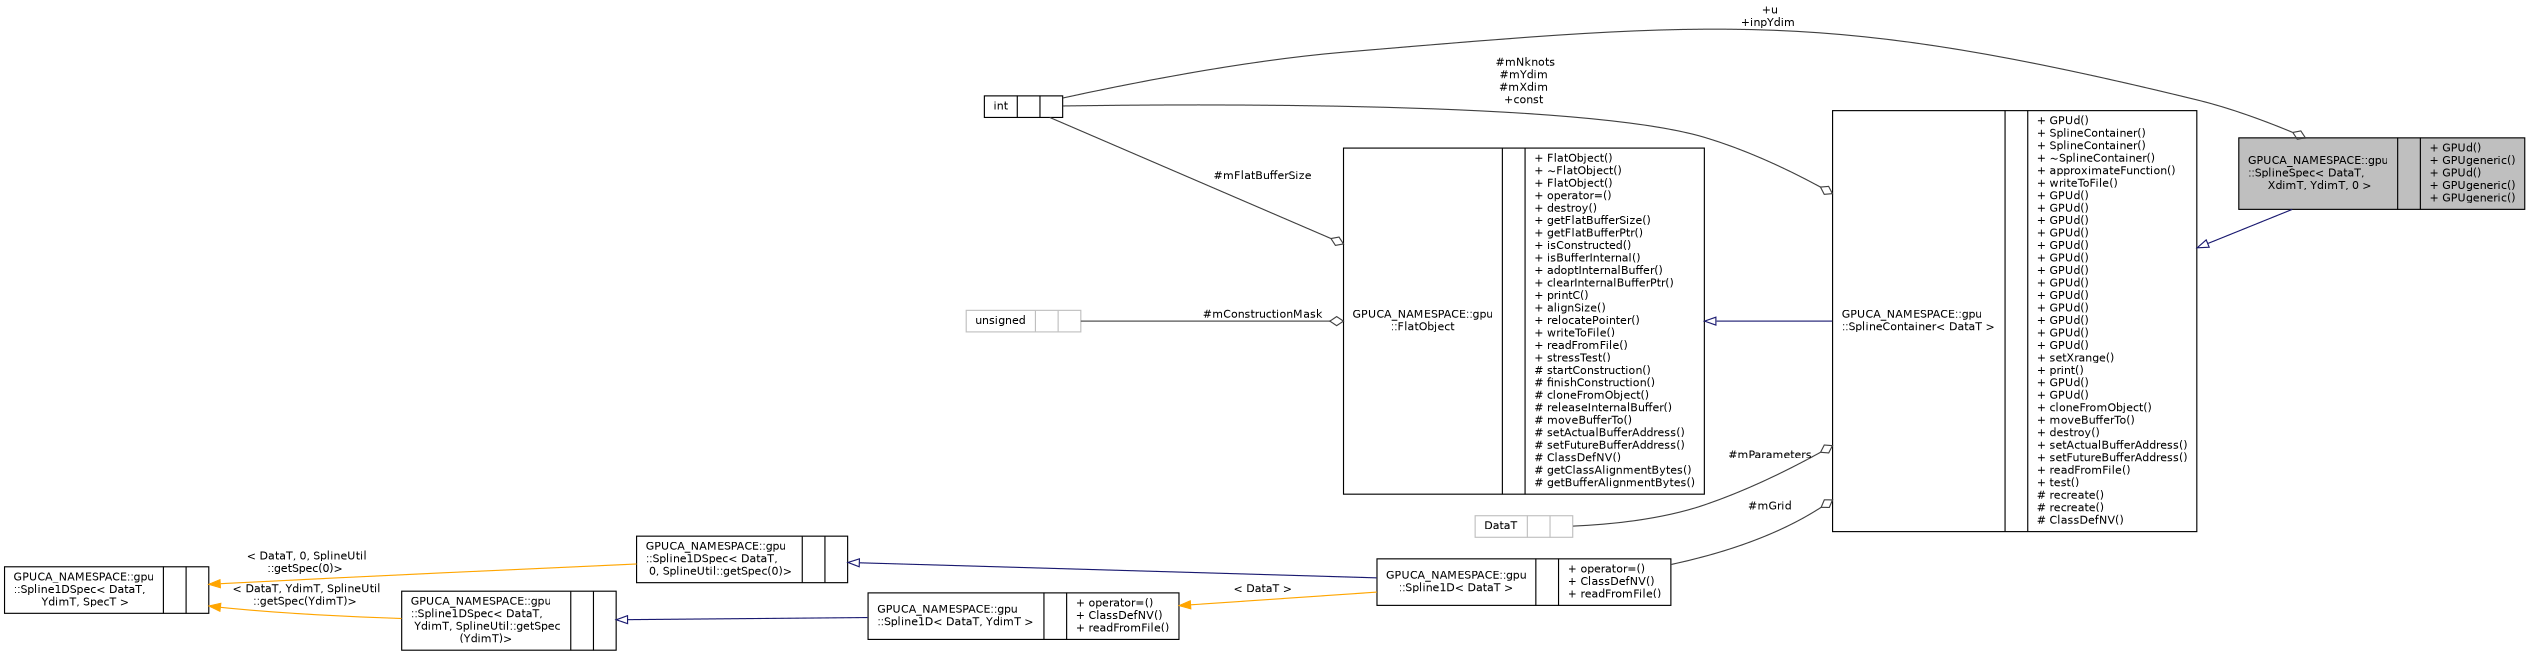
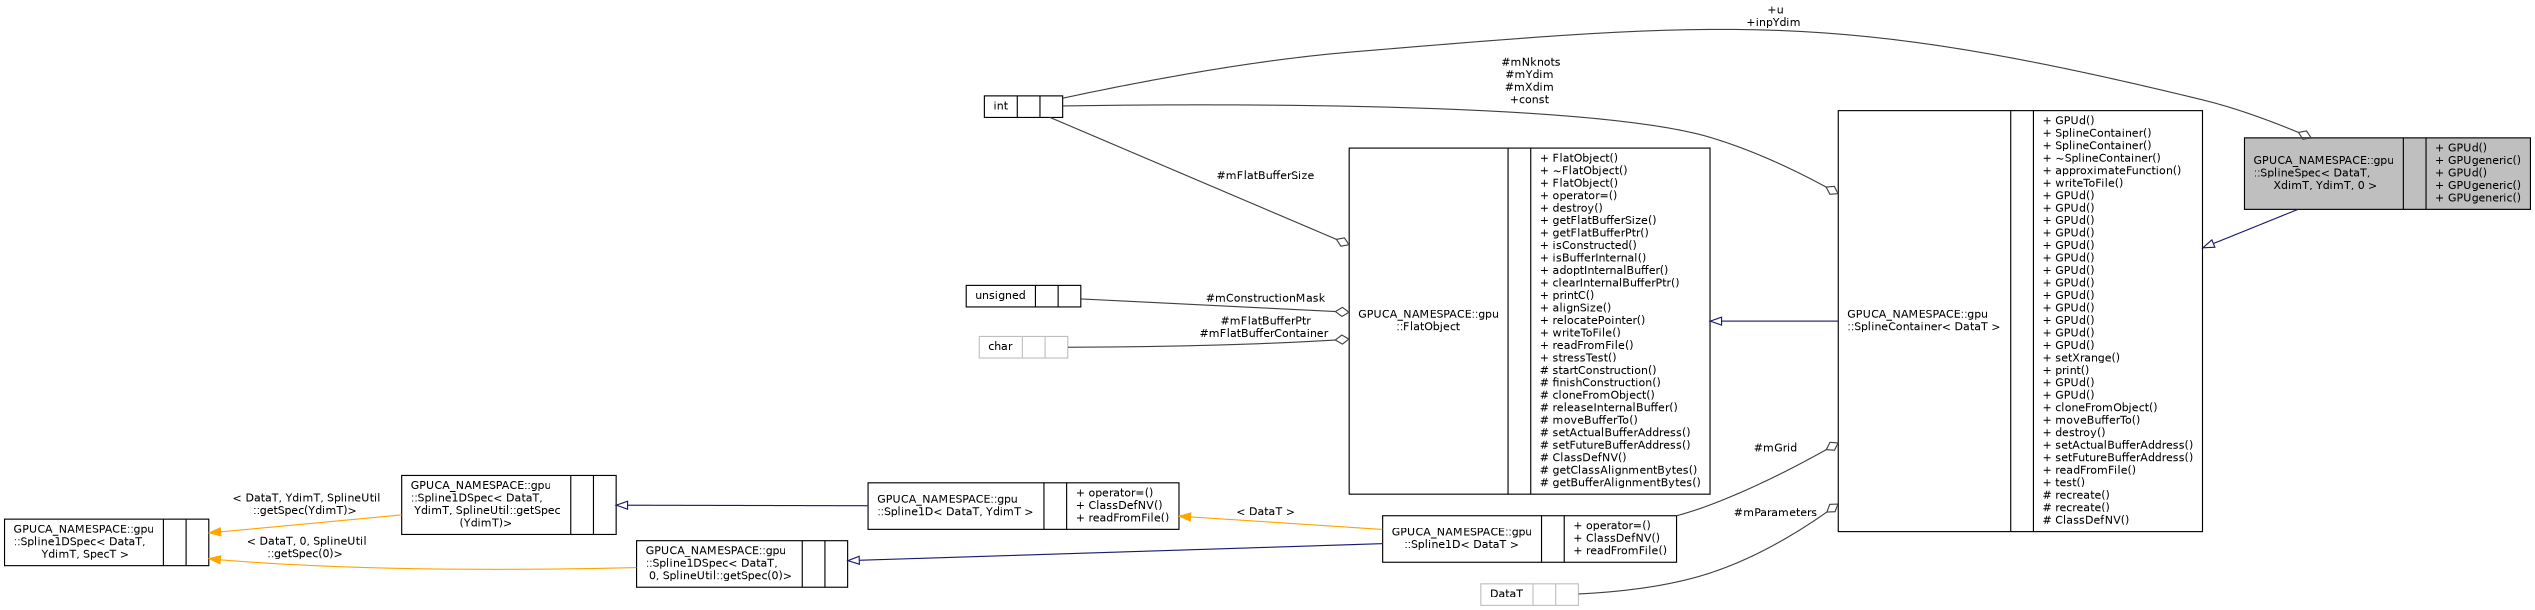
node "unsigned": color grey75 -> black
node "char": added
